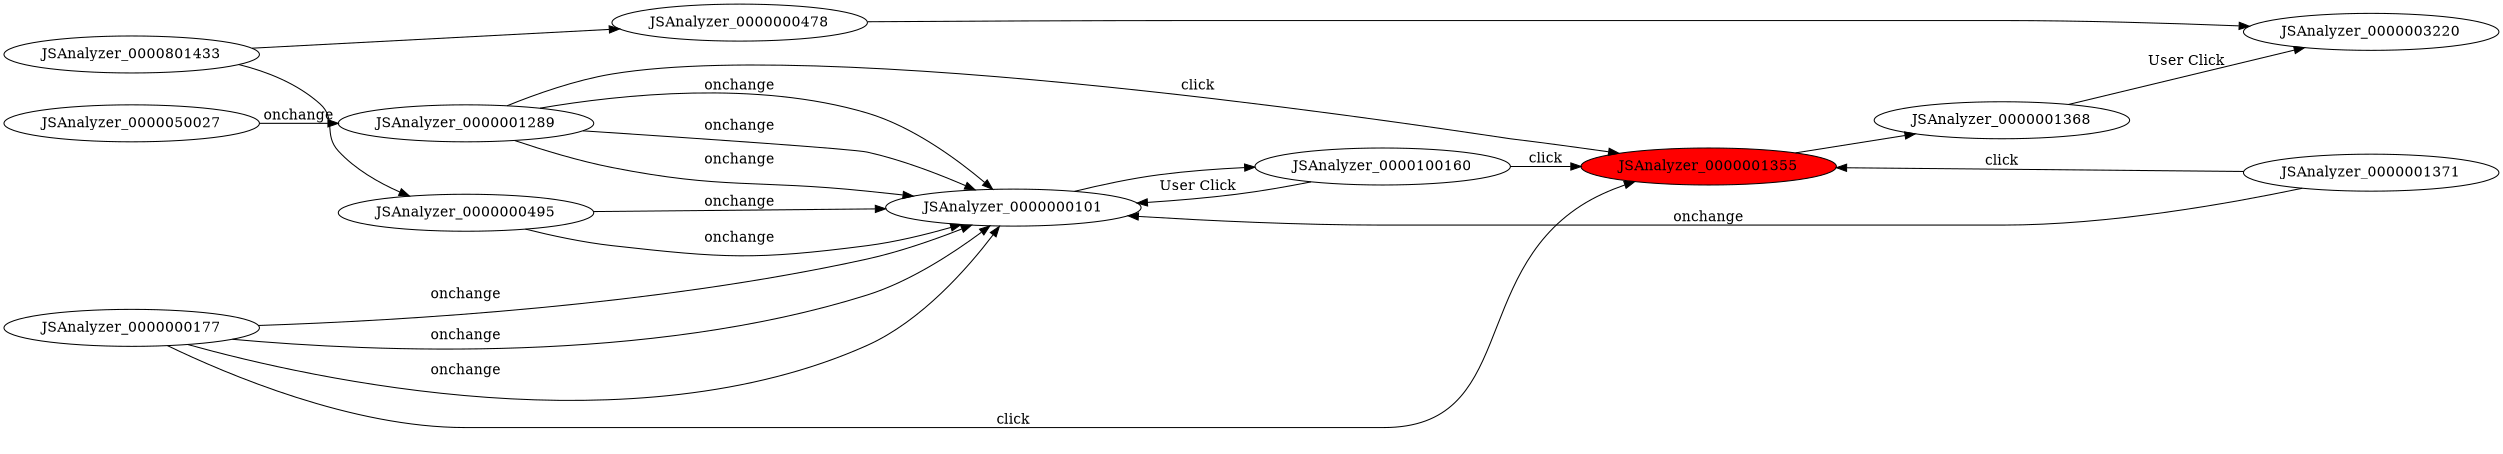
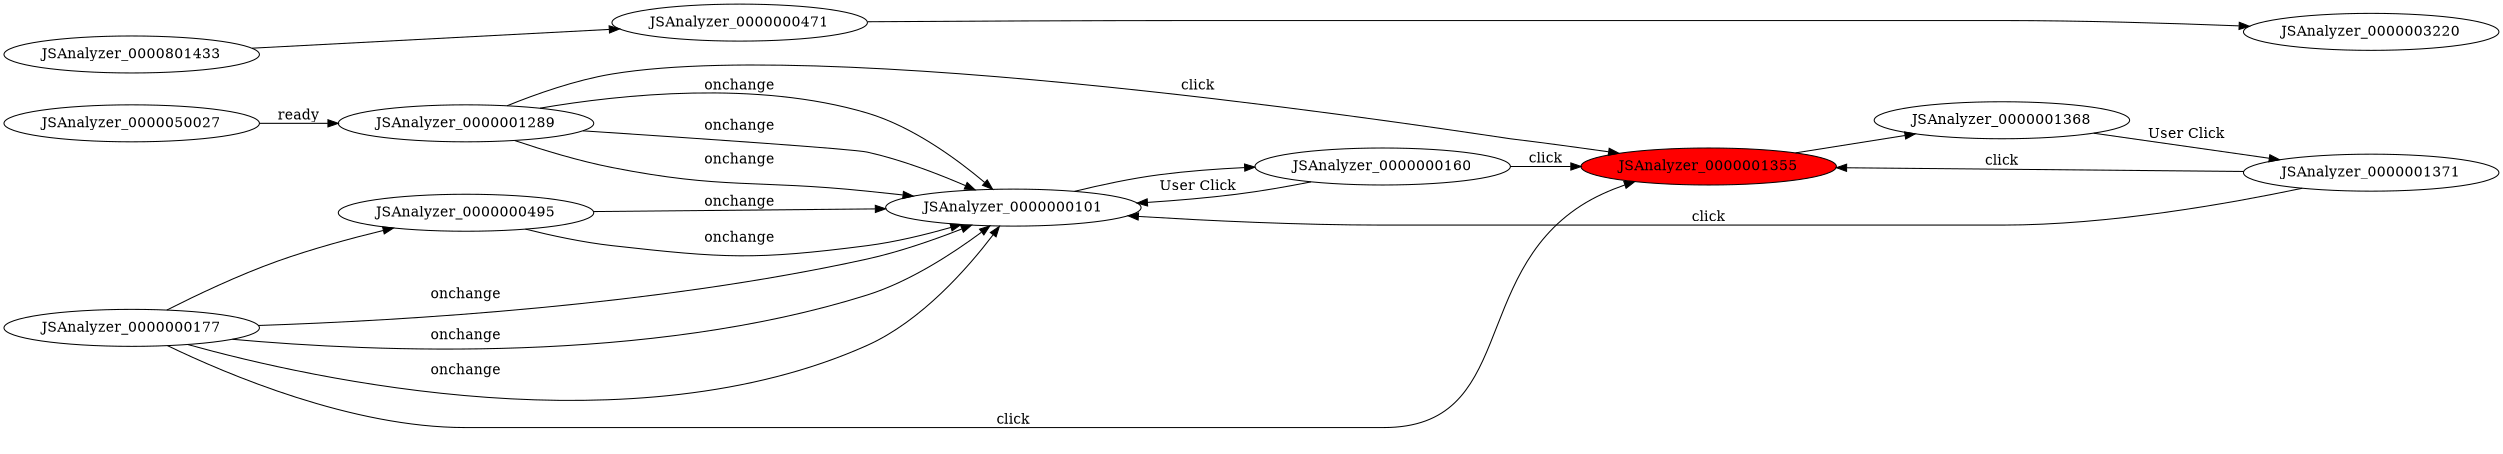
node "JSAnalyzer_0000000478": label "JSAnalyzer_0000000478" -> "JSAnalyzer_0000000471"
edge "JSAnalyzer_0000001368" -> "JSAnalyzer_0000003220": now "JSAnalyzer_0000001368" -> "JSAnalyzer_0000001371"
edge "JSAnalyzer_0000801433" -> "JSAnalyzer_0000000495": now "JSAnalyzer_0000000177" -> "JSAnalyzer_0000000495"
edge "JSAnalyzer_0000050027" -> "JSAnalyzer_0000001289": label "onchange" -> "ready"
node "JSAnalyzer_0000100160": label "JSAnalyzer_0000100160" -> "JSAnalyzer_0000000160"
edge "JSAnalyzer_0000001371" -> "JSAnalyzer_0000000101": label "onchange" -> "click"
